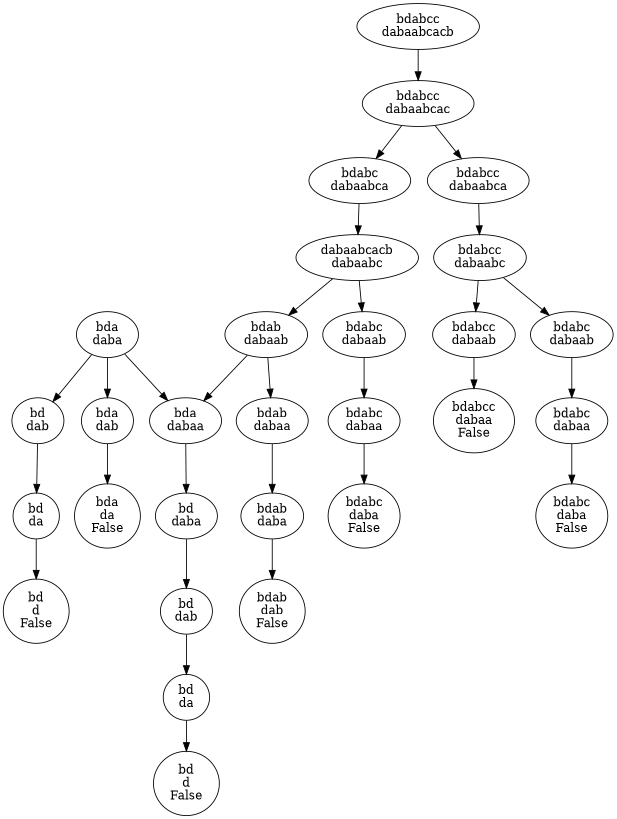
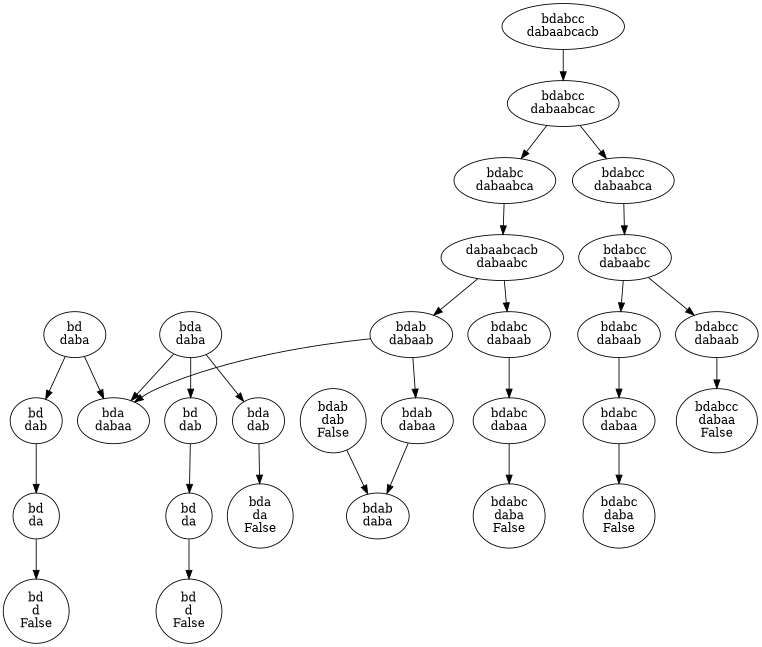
edge "bda dabaa" -> "bd daba": reversed
edge "bdab daba" -> "bdab dab False": reversed
